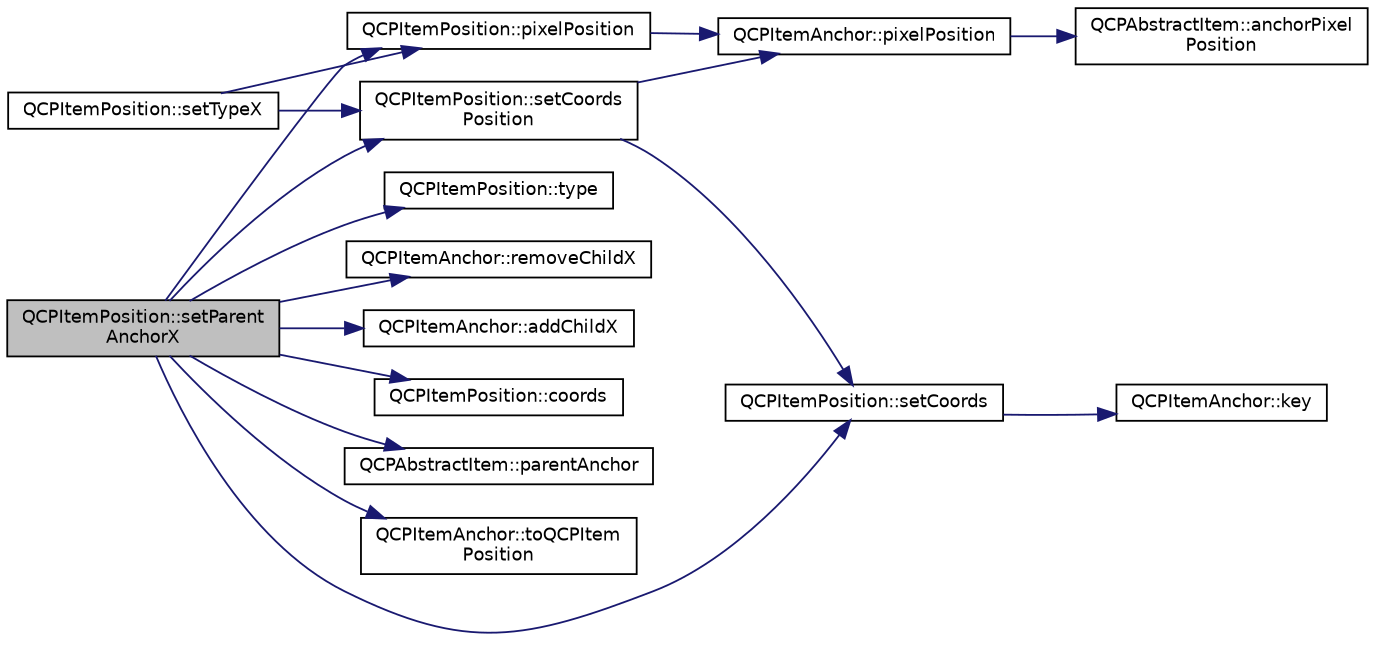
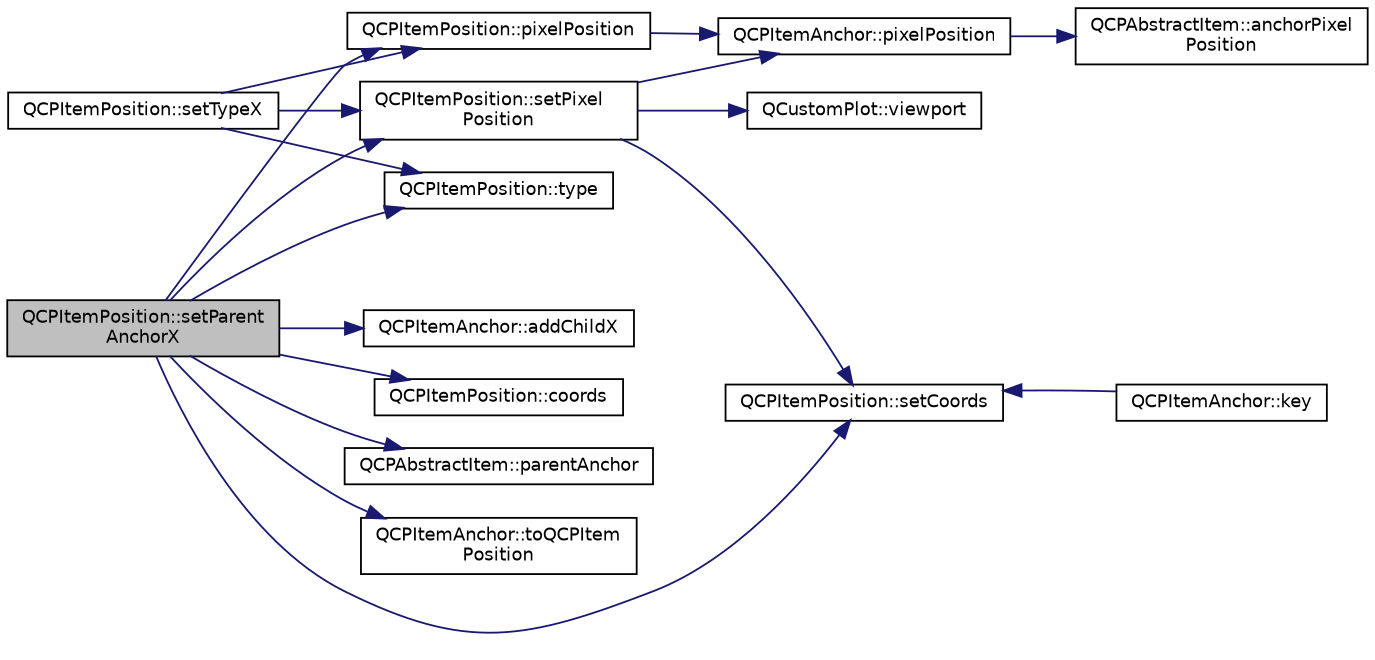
node "QCPItemPosition::setCoords Position": label "QCPItemPosition::setCoords Position" -> "QCPItemPosition::setPixel Position"
node "QCustomPlot::viewport": added
edge "QCPItemPosition::setTypeX" -> "QCPItemPosition::type": added
node "QCPItemAnchor::removeChildX": removed
edge "QCPItemPosition::setCoords" -> "QCPItemAnchor::key": reversed
